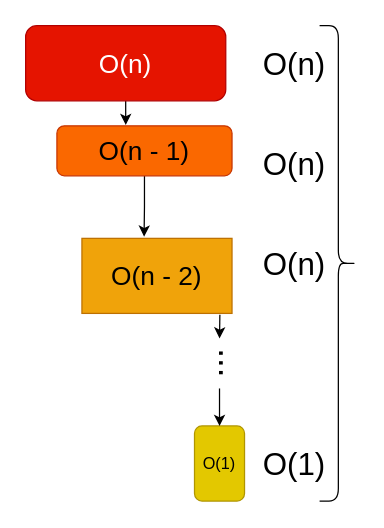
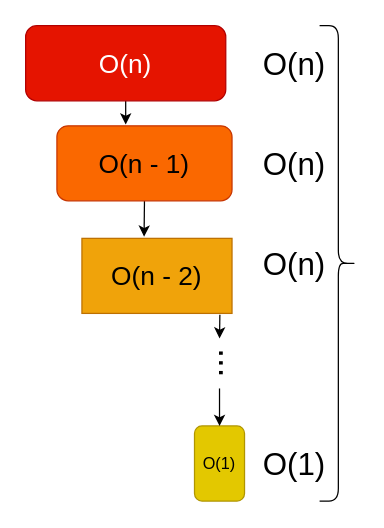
node "O(n - 1)": size 175x50 -> 175x75
